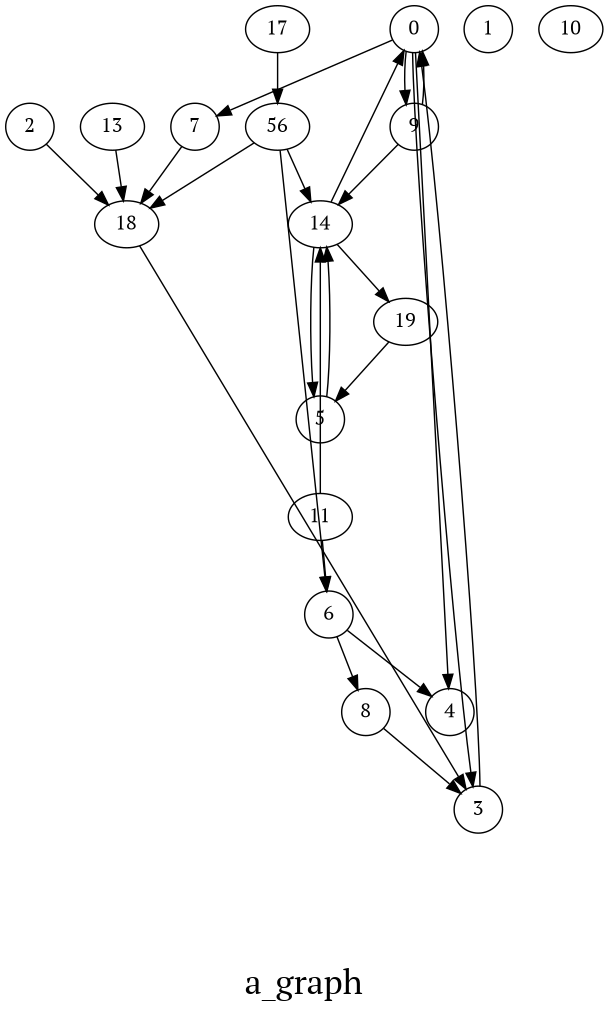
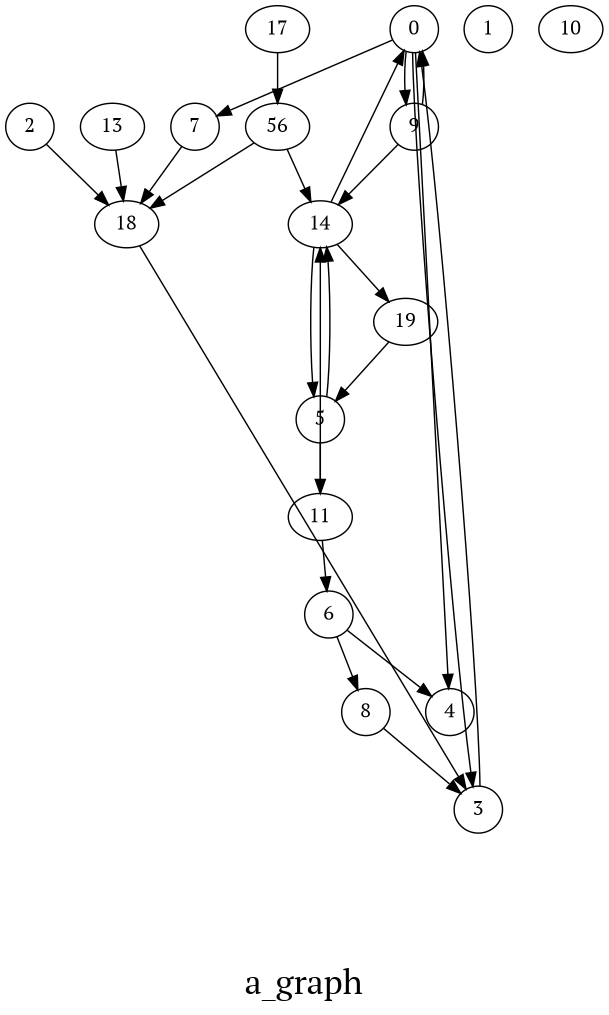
edge "56" -> "6": removed
edge "5" -> "11": added
